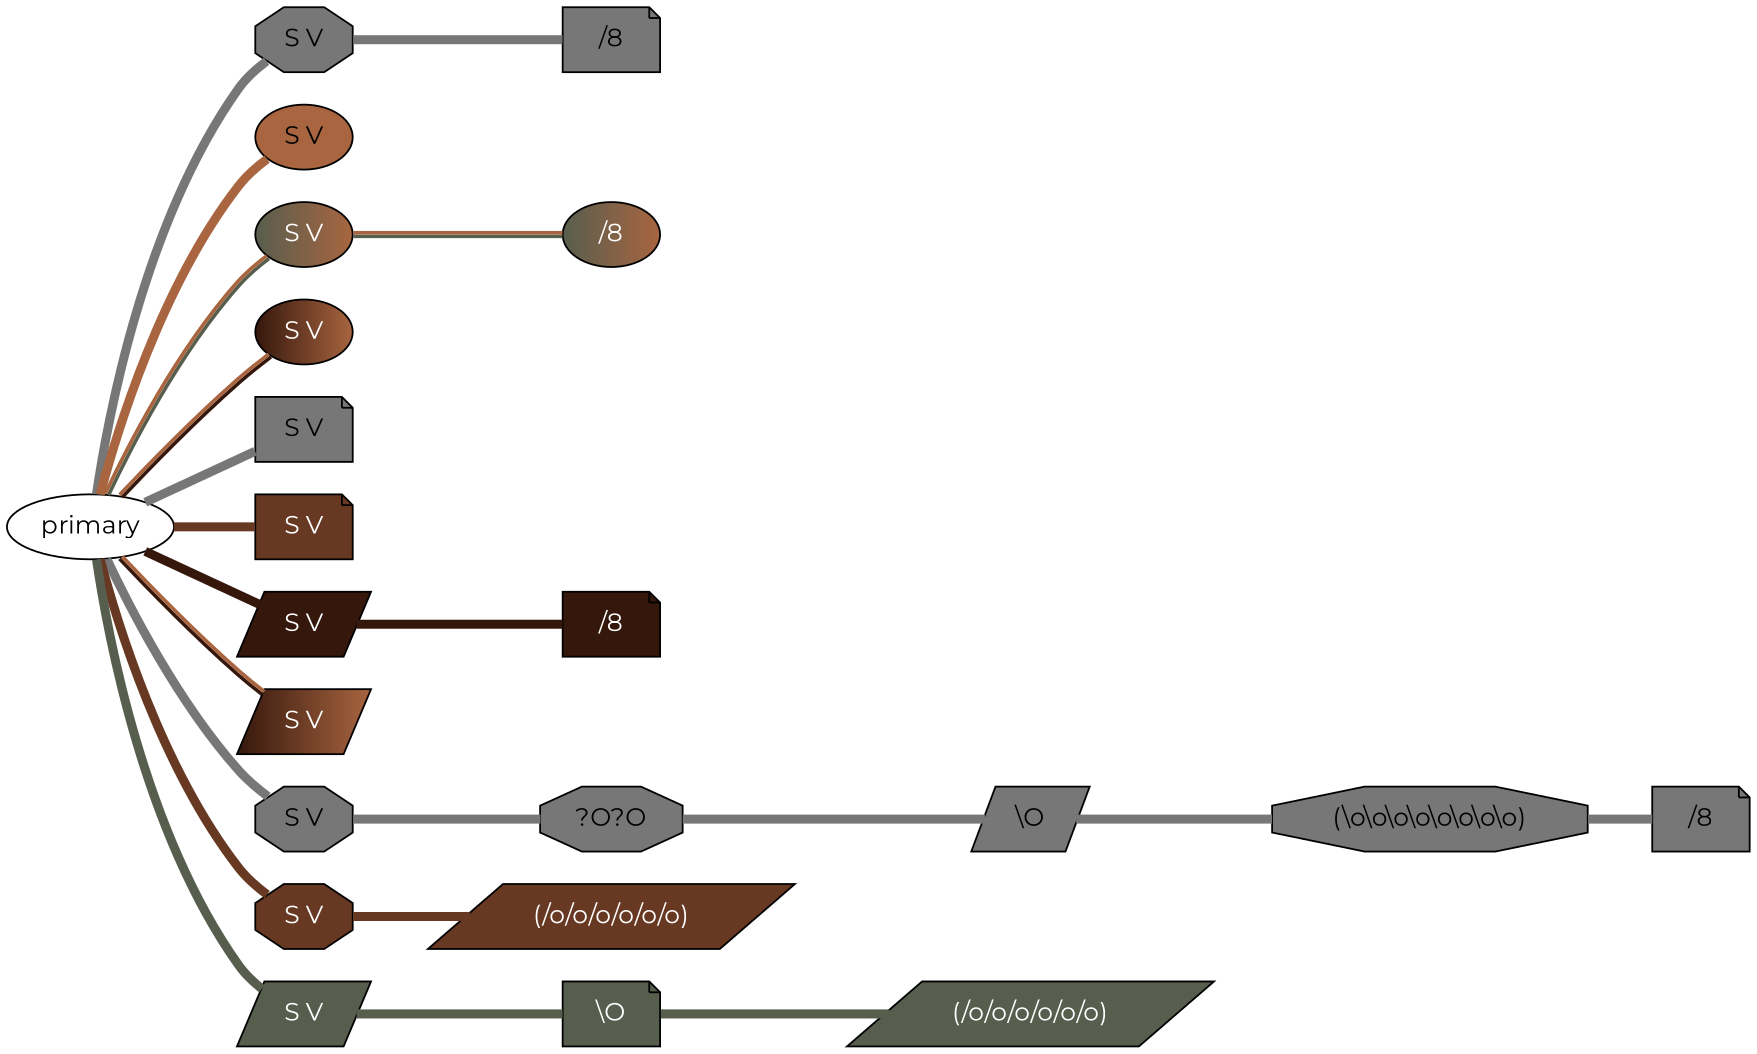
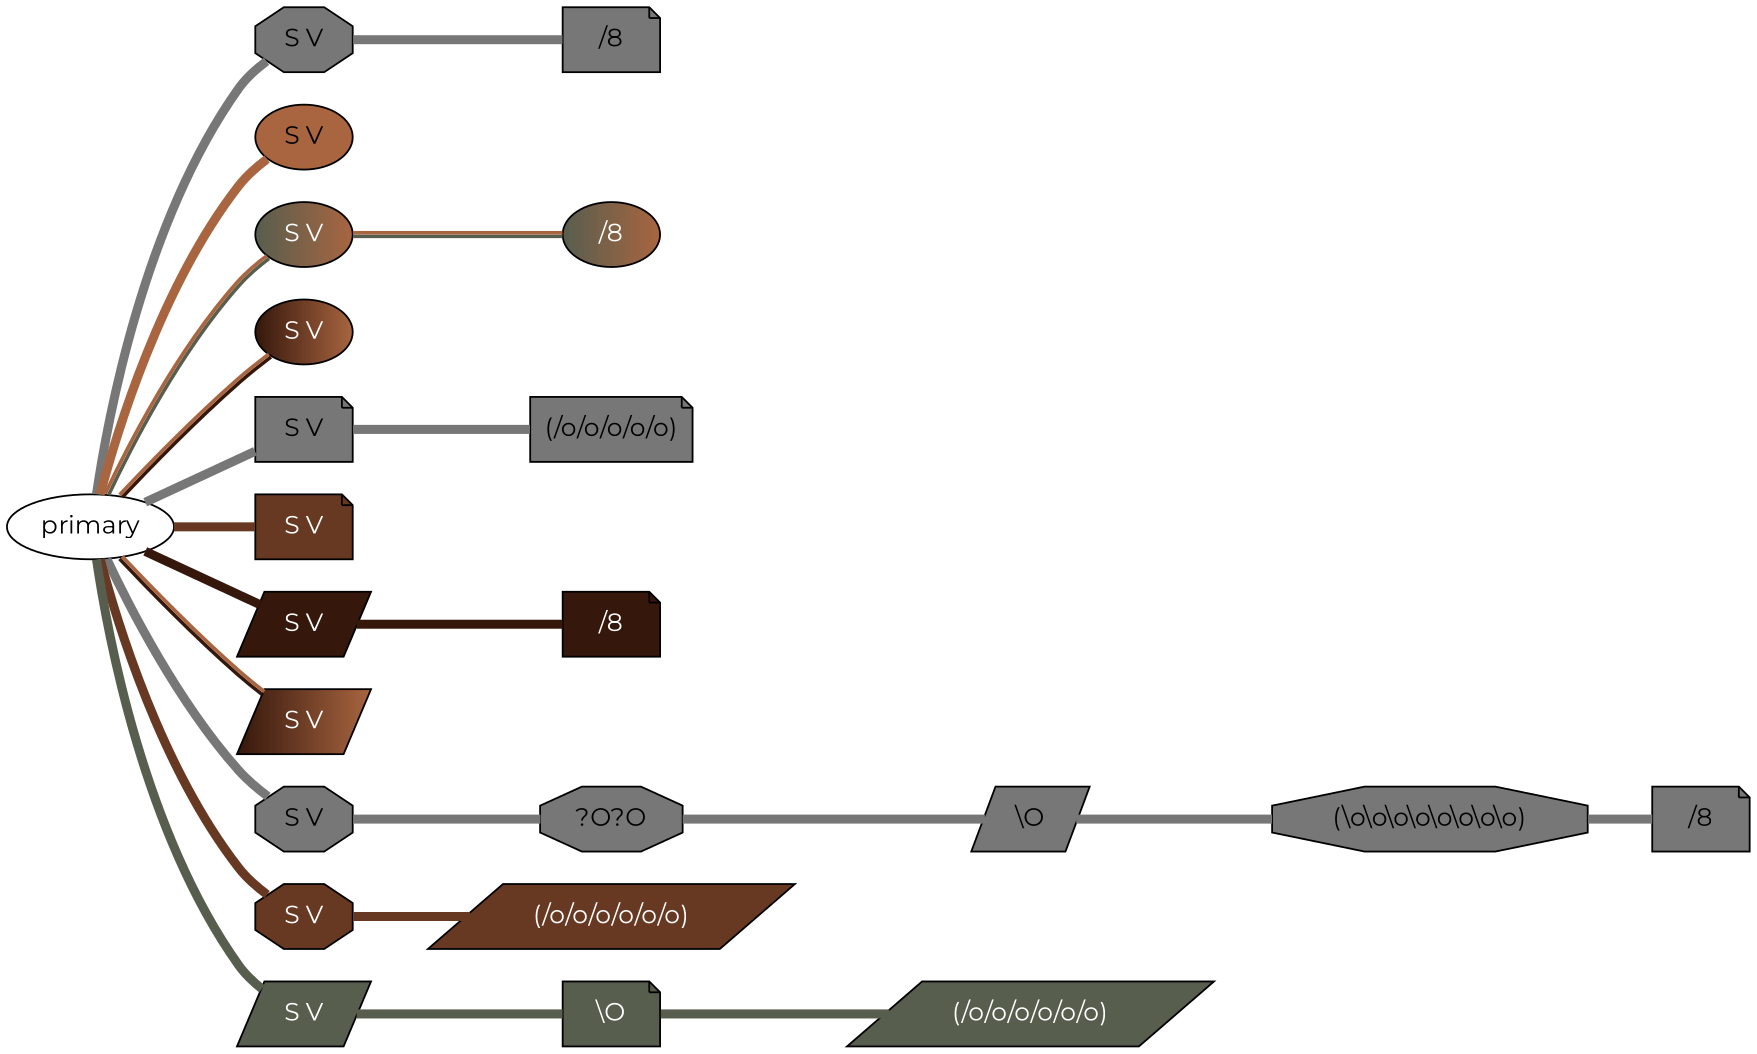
node "(/o/o/o/o/o)": added
